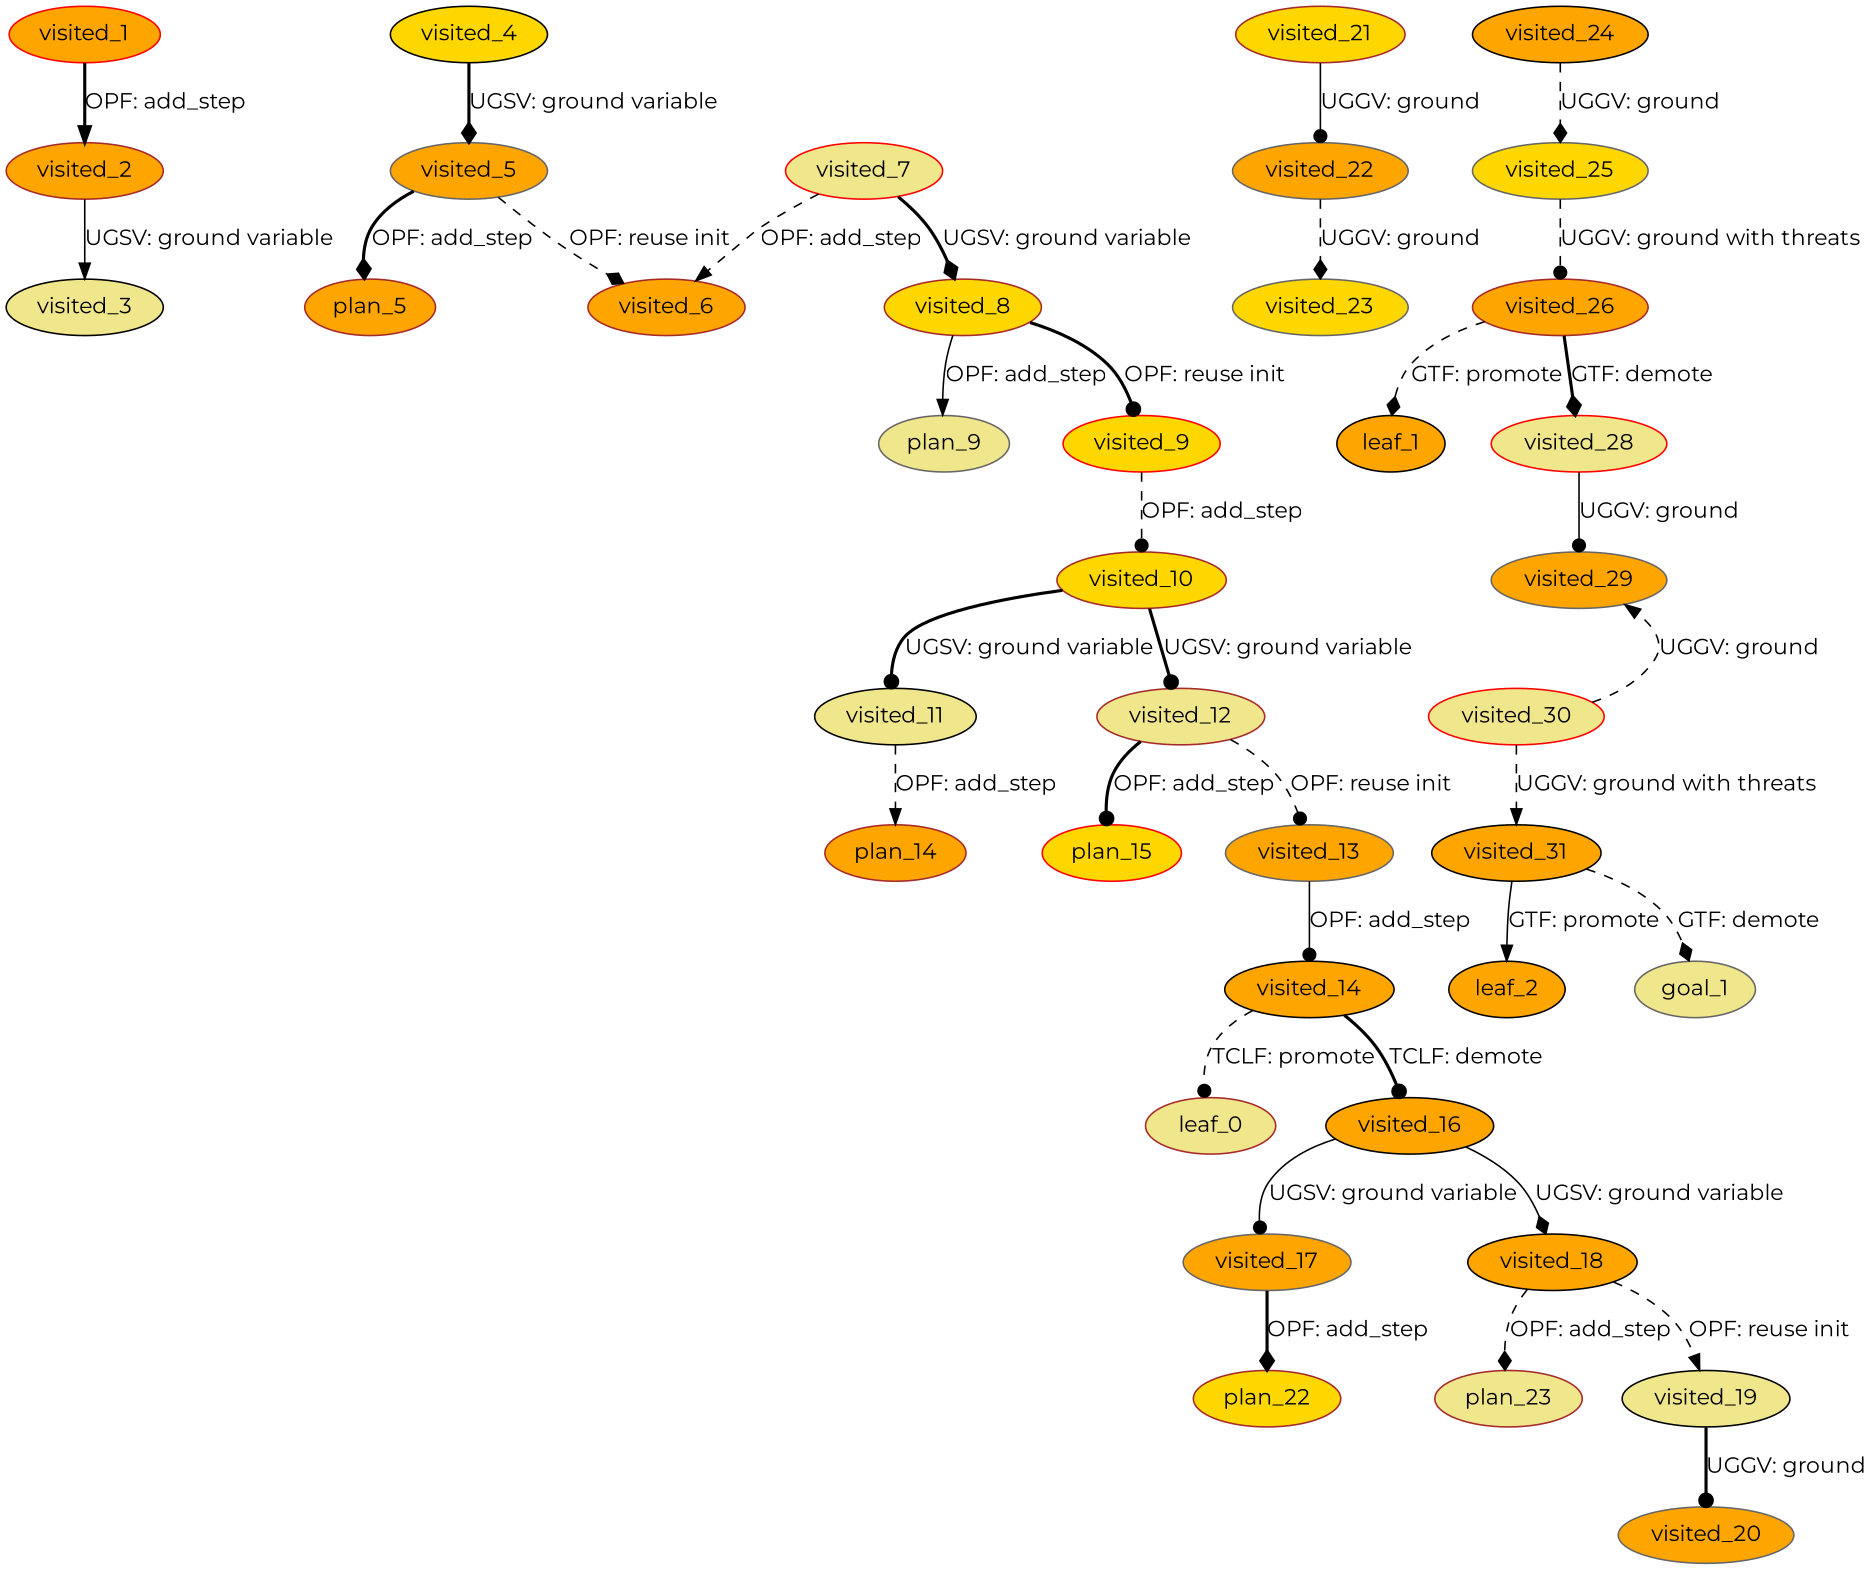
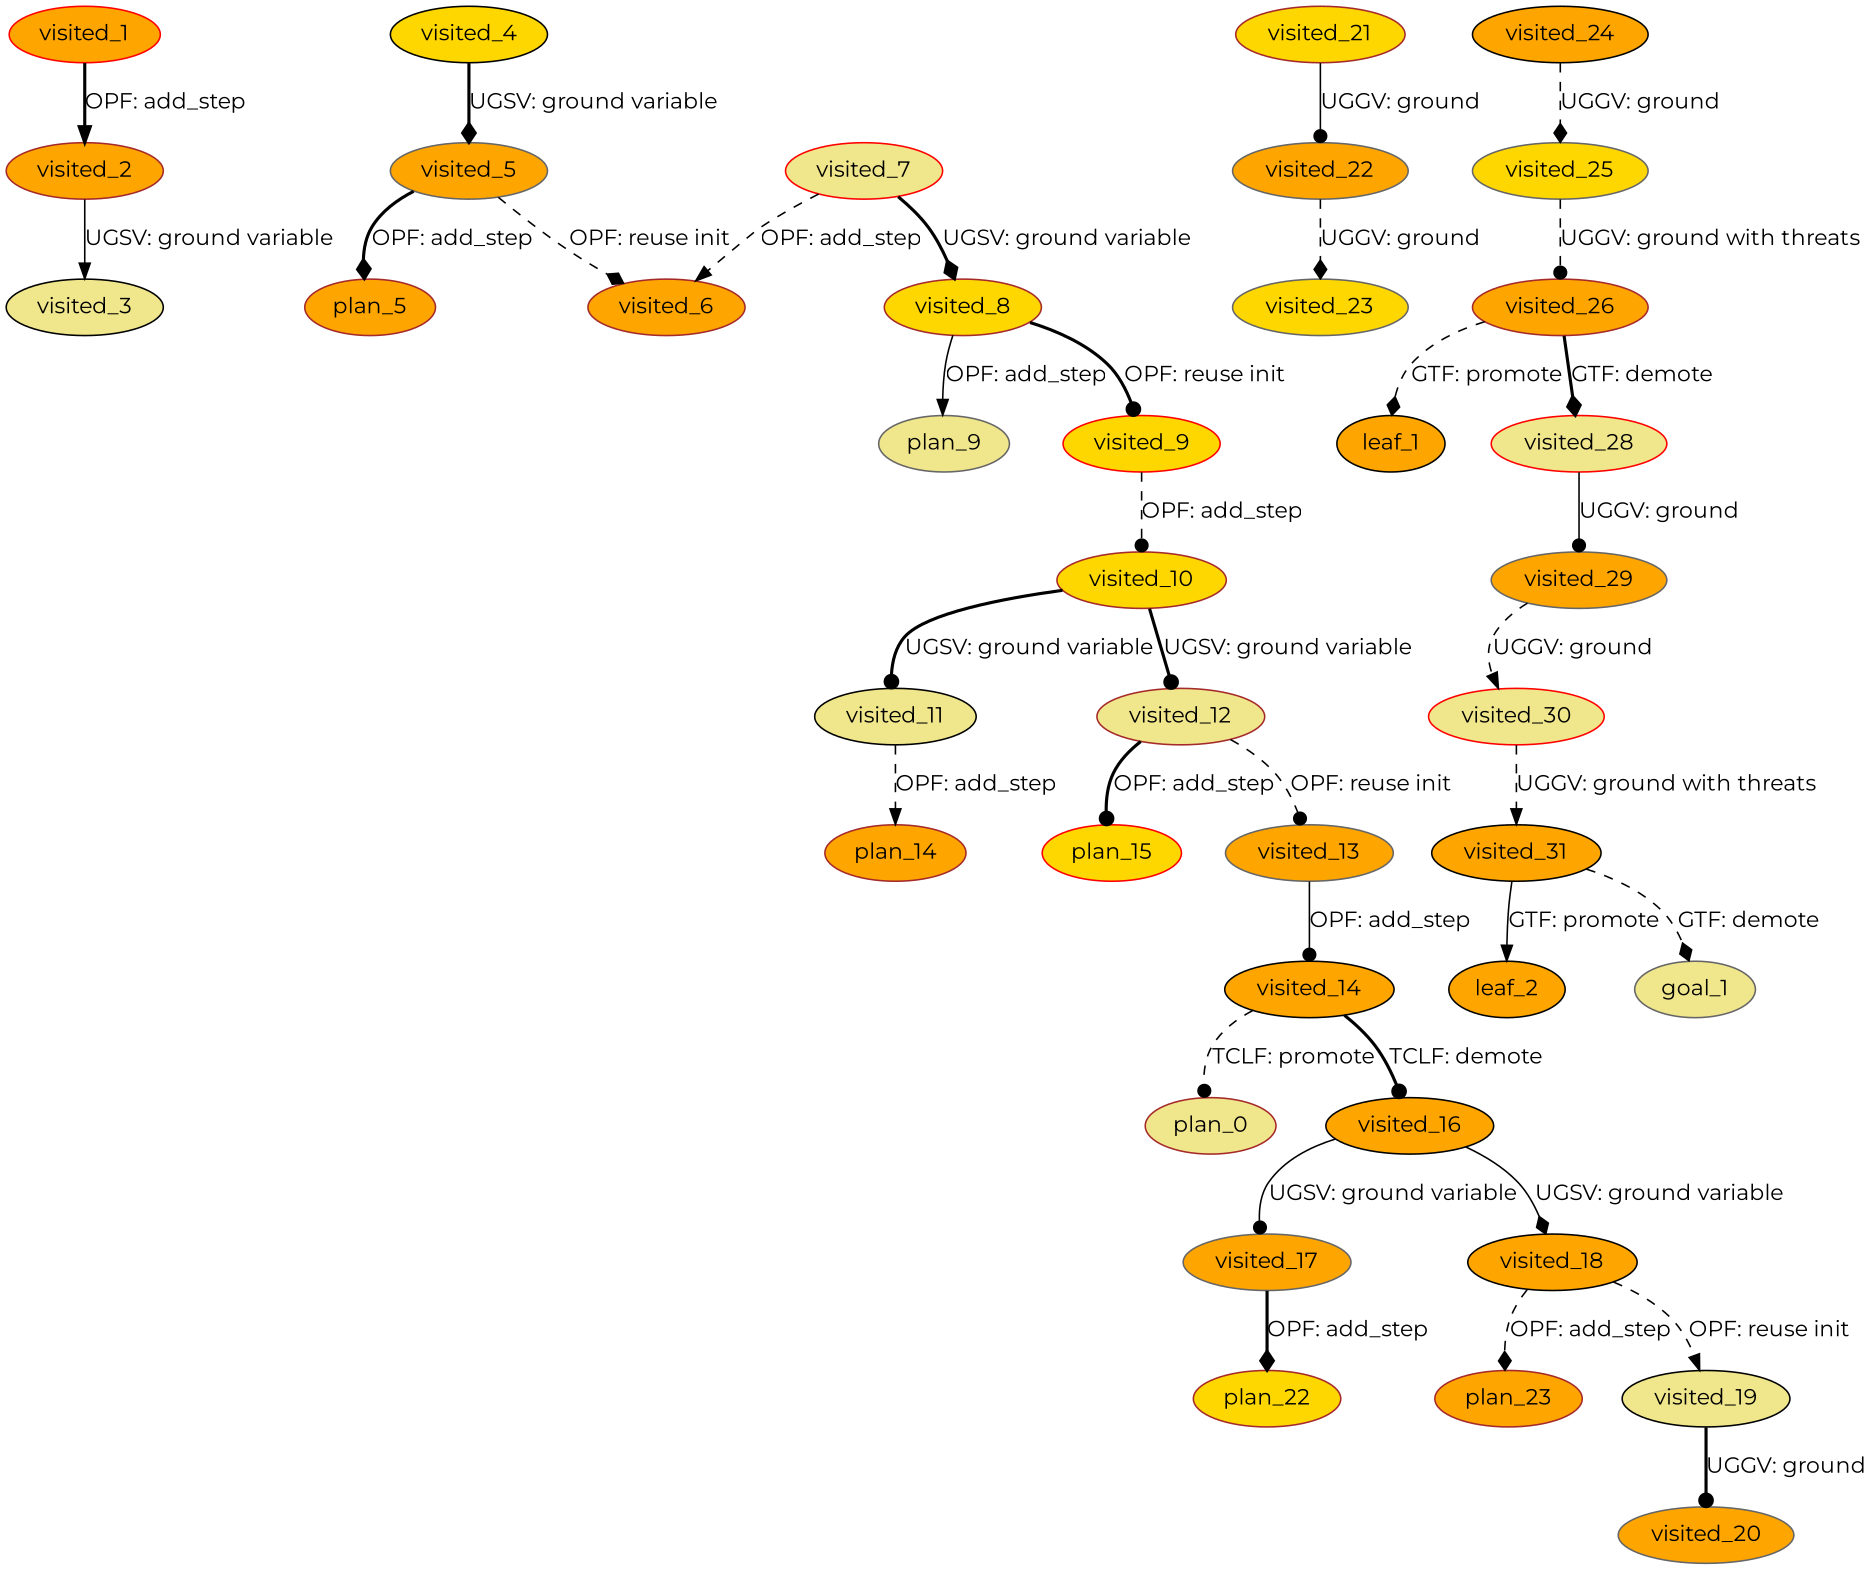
edge "visited_30" -> "visited_29": reversed
node "leaf_0": label "leaf_0" -> "plan_0"
node "plan_23": fillcolor khaki -> orange
